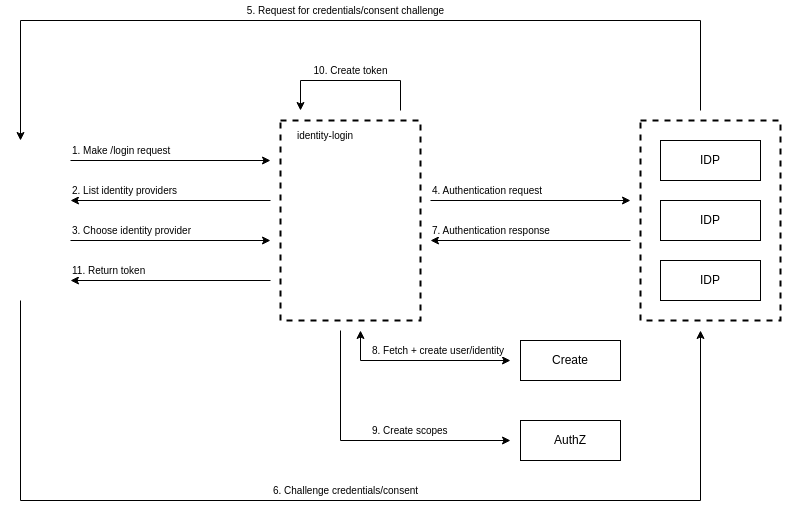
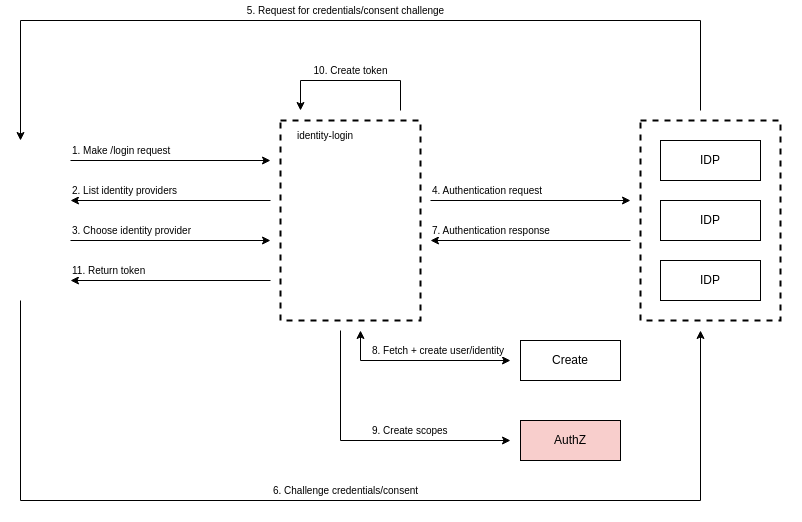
node "AuthZ": fillcolor #ffffff -> #f8cecc
